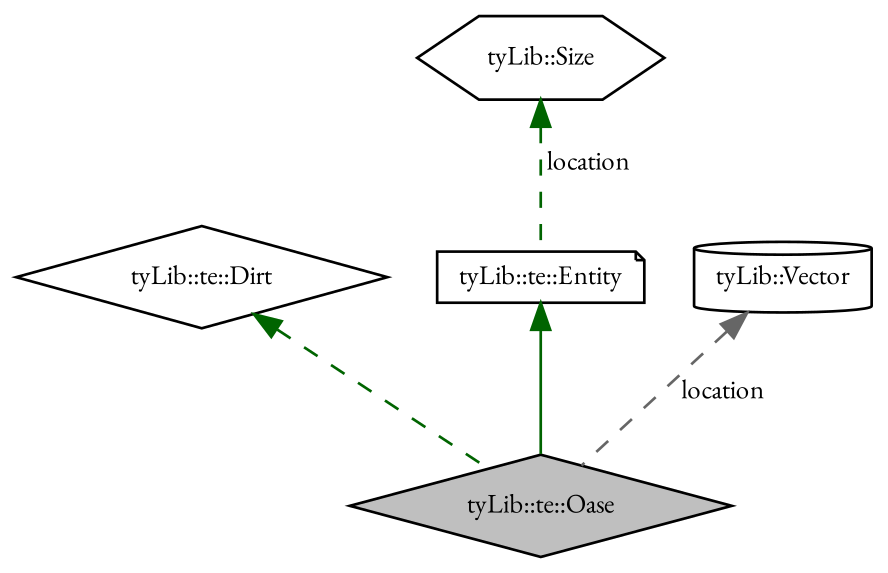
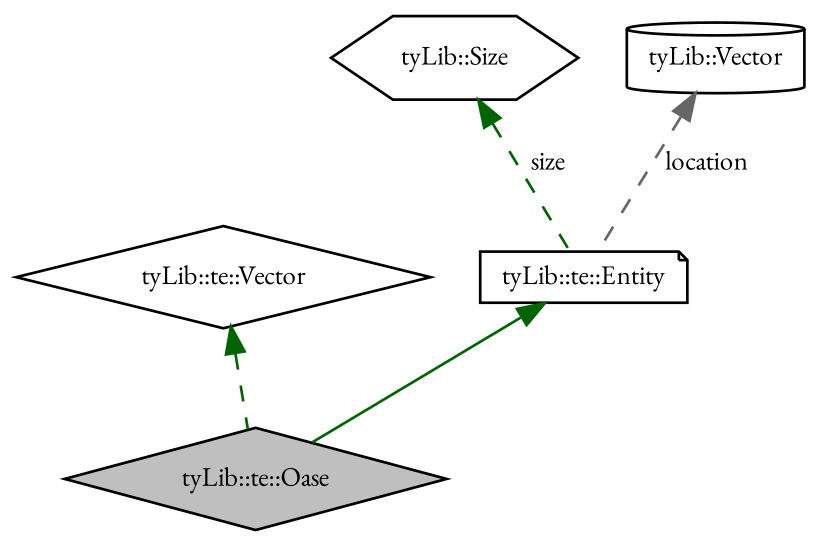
edge "tyLib::te::Entity" -> "tyLib::Size": label " location" -> " size"
node "tyLib::te::Dirt": label "tyLib::te::Dirt" -> "tyLib::te::Vector"
edge "tyLib::te::Oase" -> "tyLib::Vector": now "tyLib::te::Entity" -> "tyLib::Vector"
